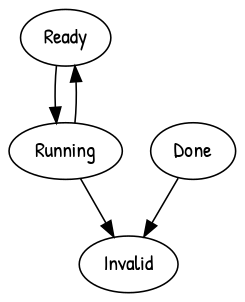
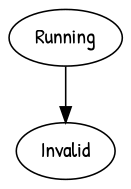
node "Ready": removed
node "Done": removed
